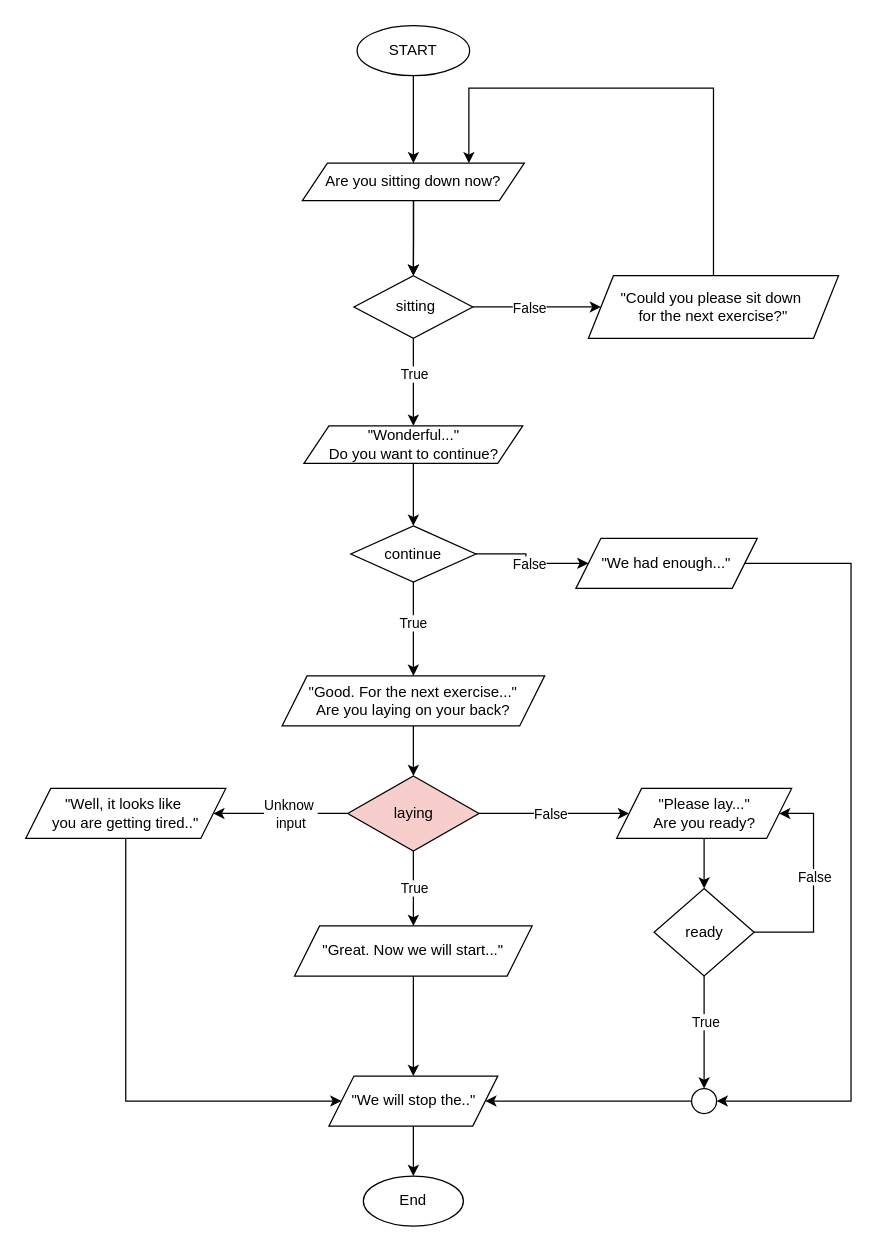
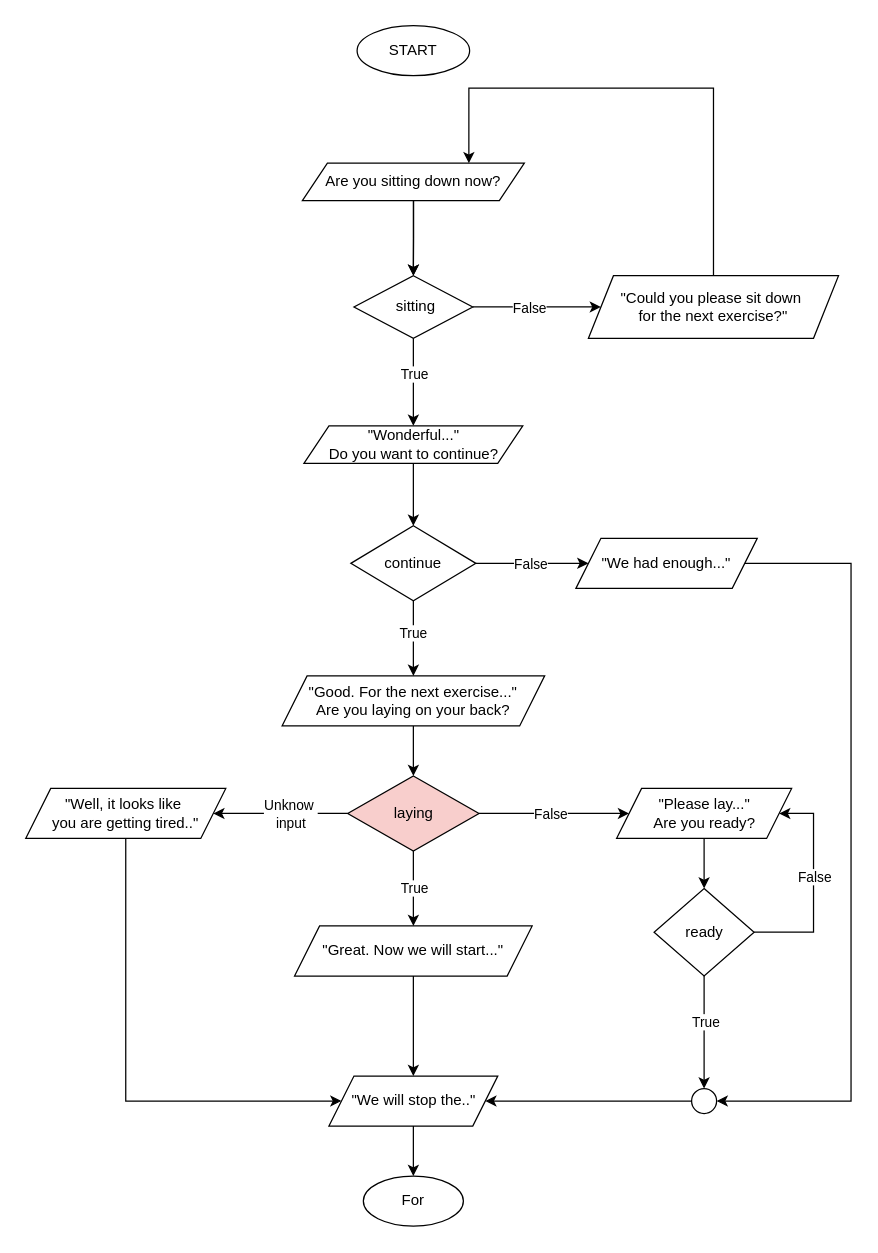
edge "START" -> "Are you sitting down now?": removed
node "continue": size 125x56 -> 125x75
node "End": label "End" -> "For"
